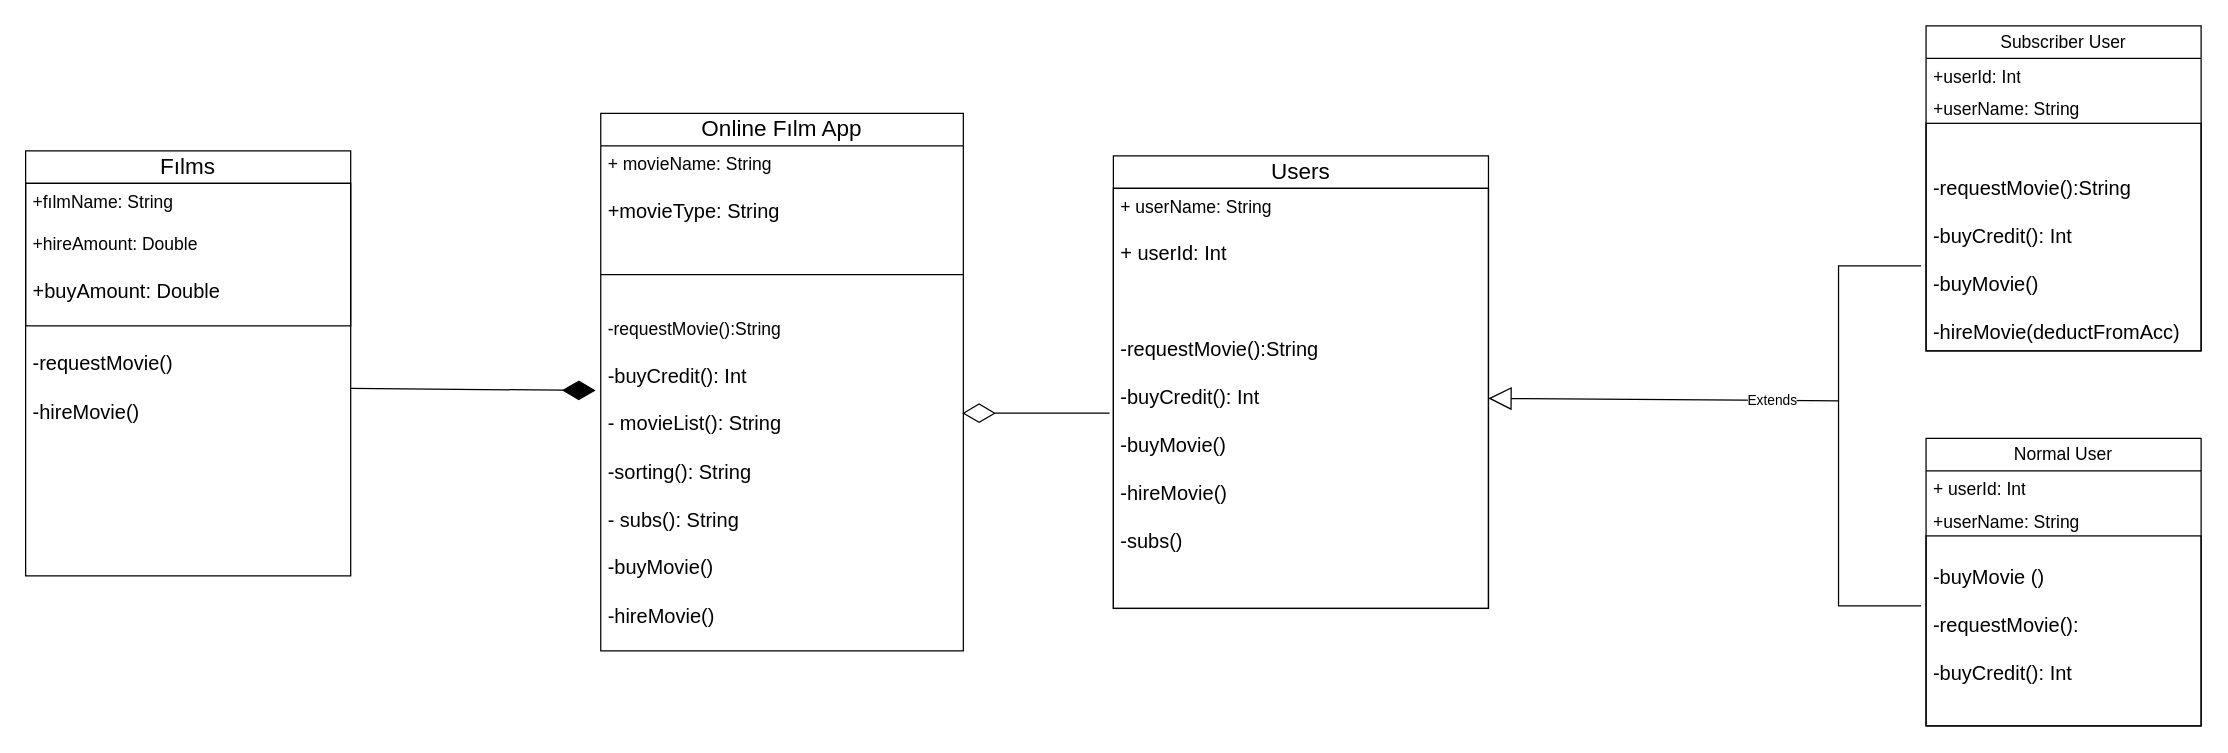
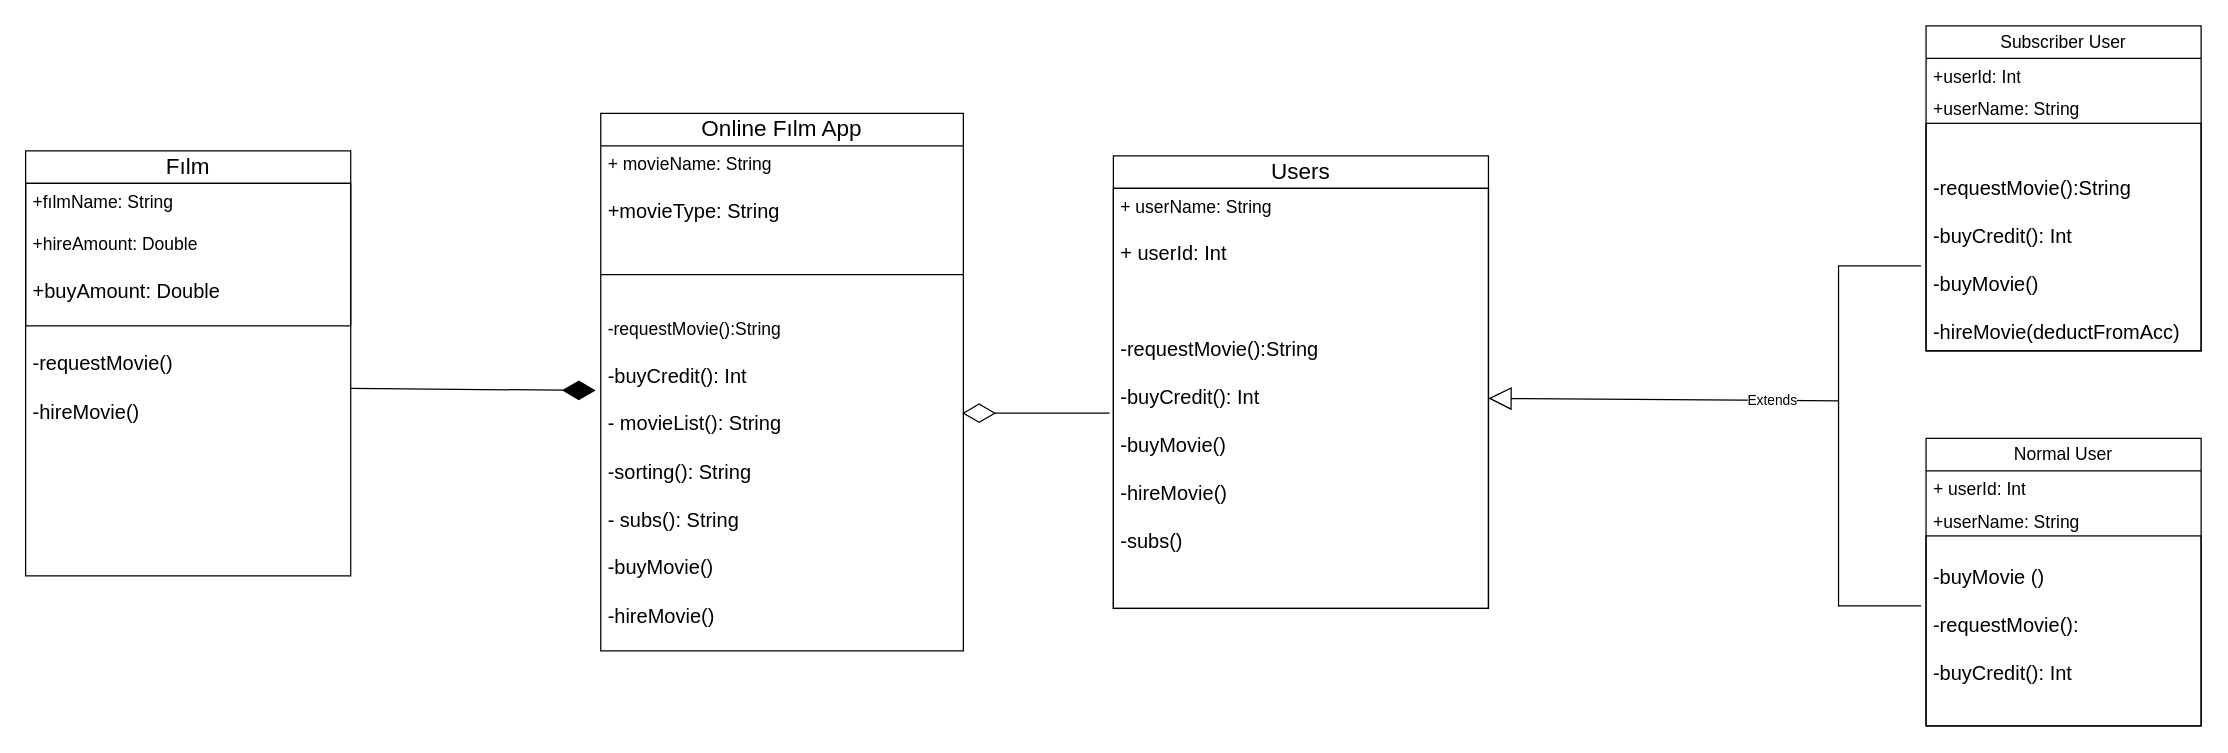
node "Fılms": label "Fılms" -> "Fılm"
